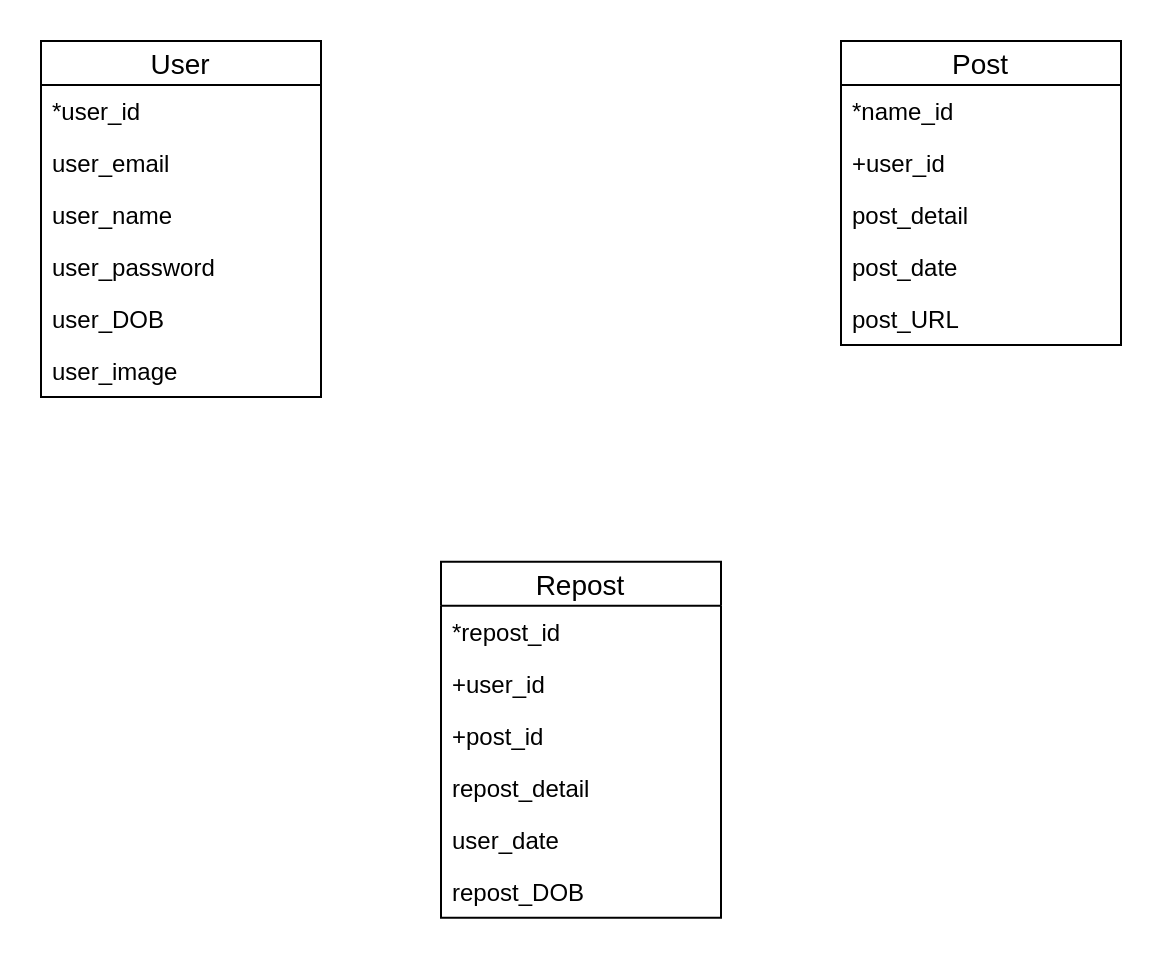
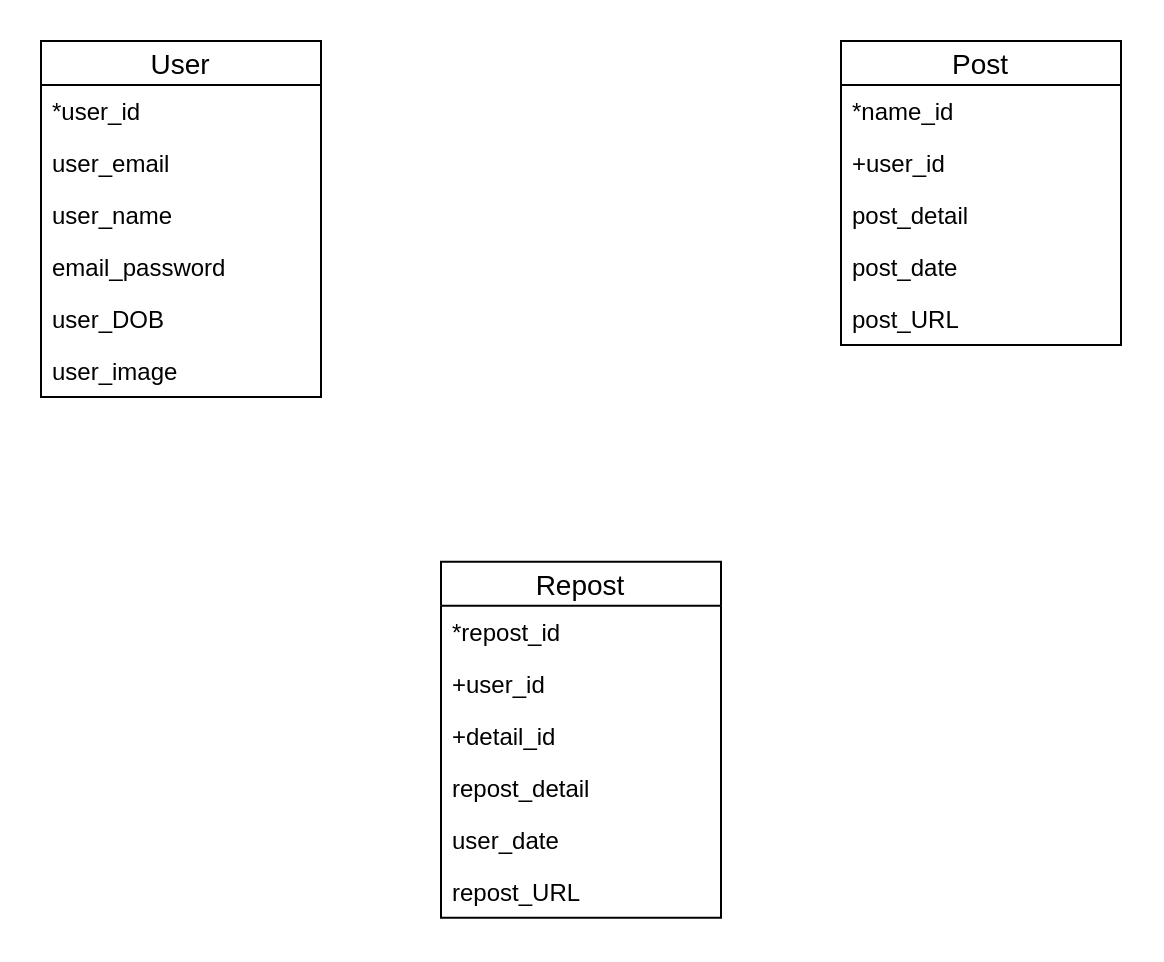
node "user_password": label "user_password" -> "email_password"
node "+post_id": label "+post_id" -> "+detail_id"
node "repost_DOB": label "repost_DOB" -> "repost_URL"
